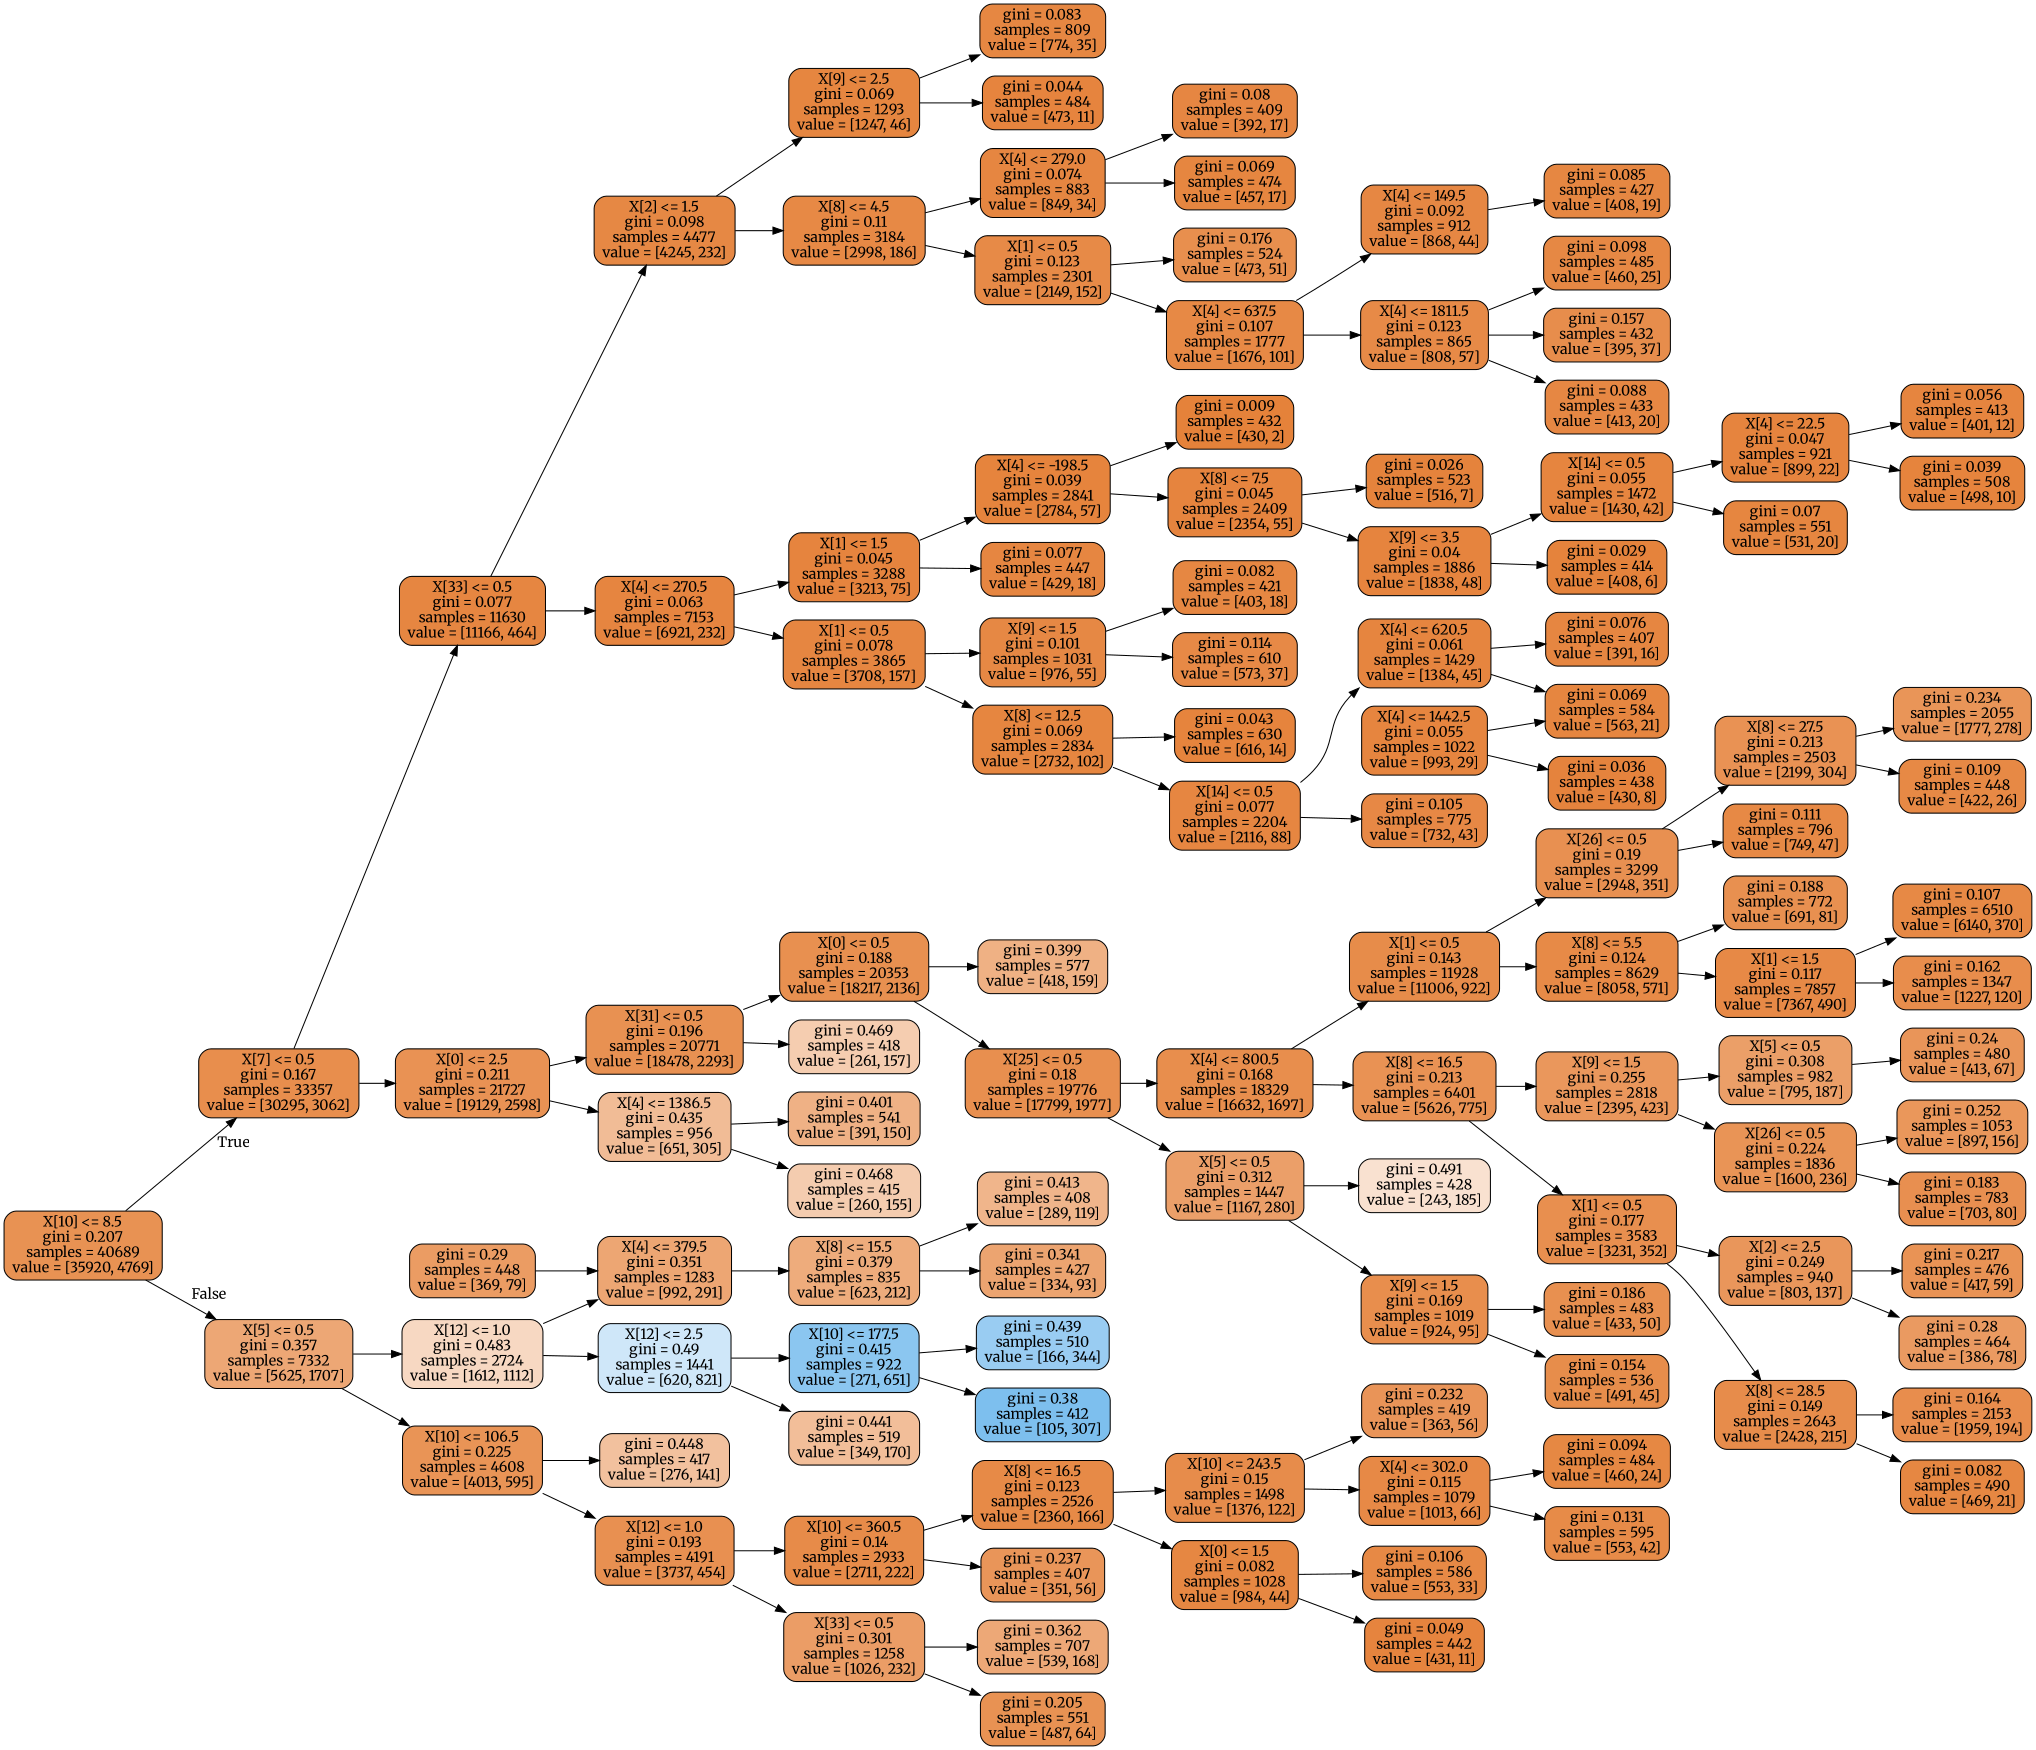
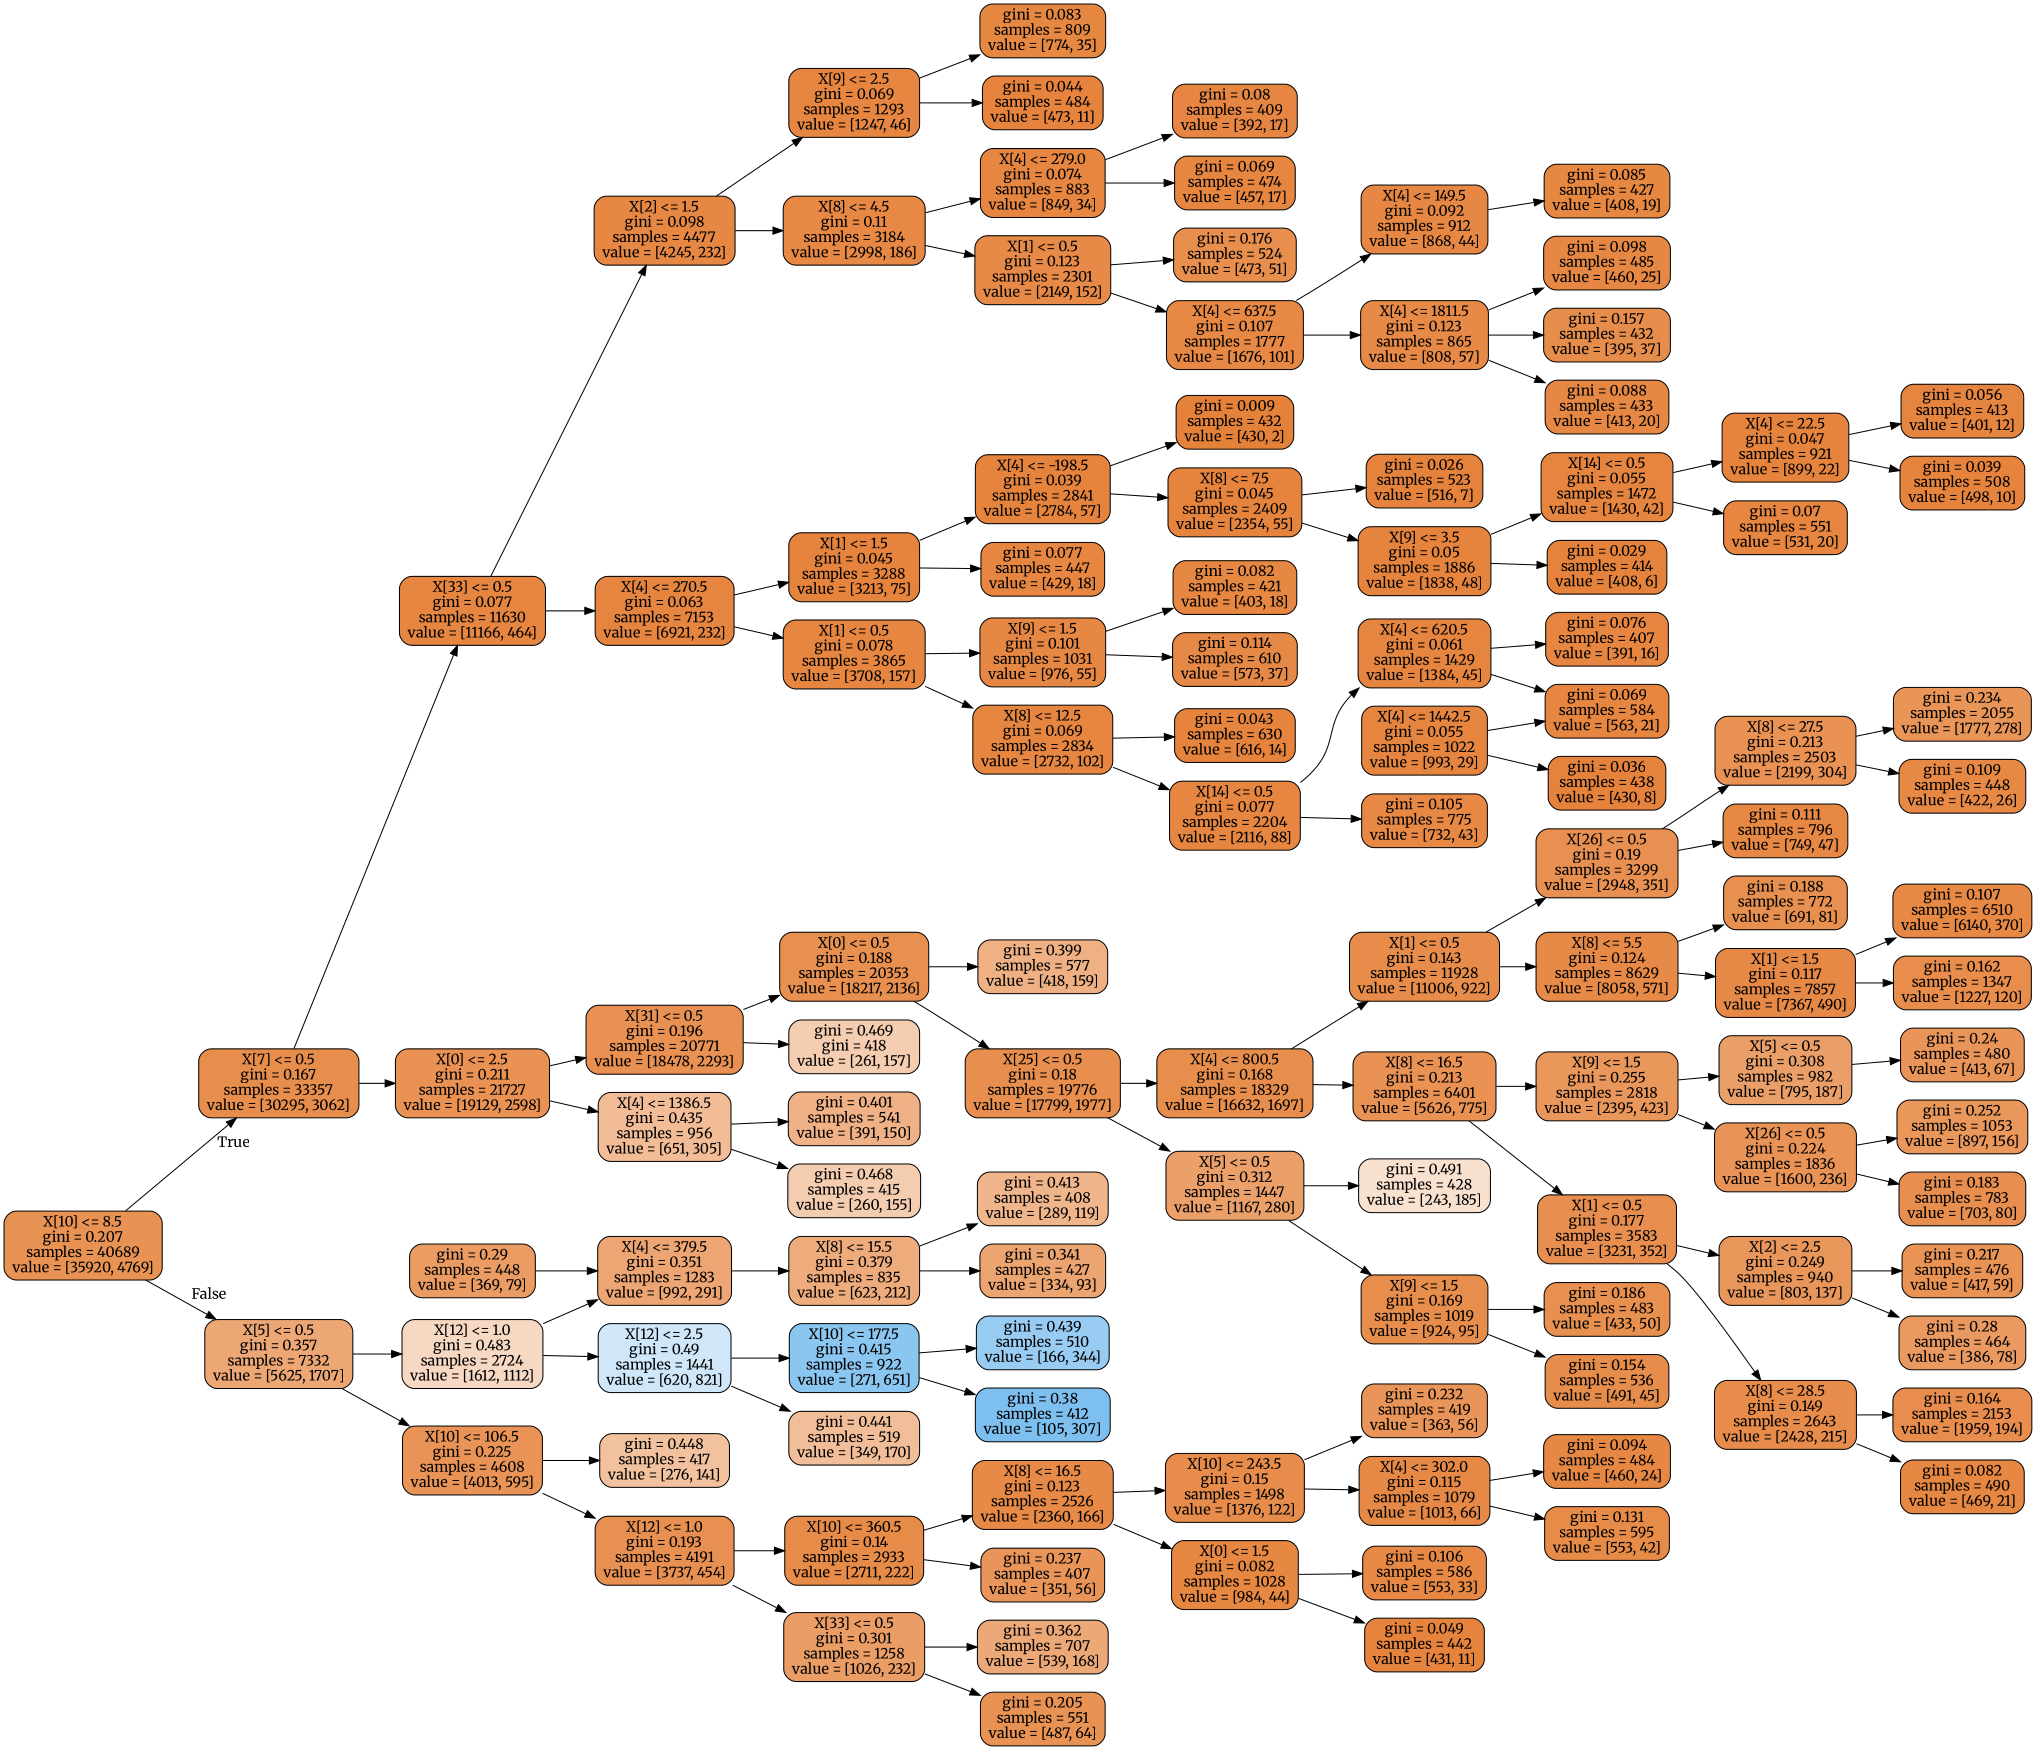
node "X[9] <= 3.5 gini = 0.04 samples = 1886 value = [1838, 48]": label "X[9] <= 3.5 gini = 0.04 samples = 1886 value = [1838, 48]" -> "X[9] <= 3.5 gini = 0.05 samples = 1886 value = [1838, 48]"
node "gini = 0.469 samples = 418 value = [261, 157]": label "gini = 0.469 samples = 418 value = [261, 157]" -> "gini = 0.469 gini = 418 value = [261, 157]"
